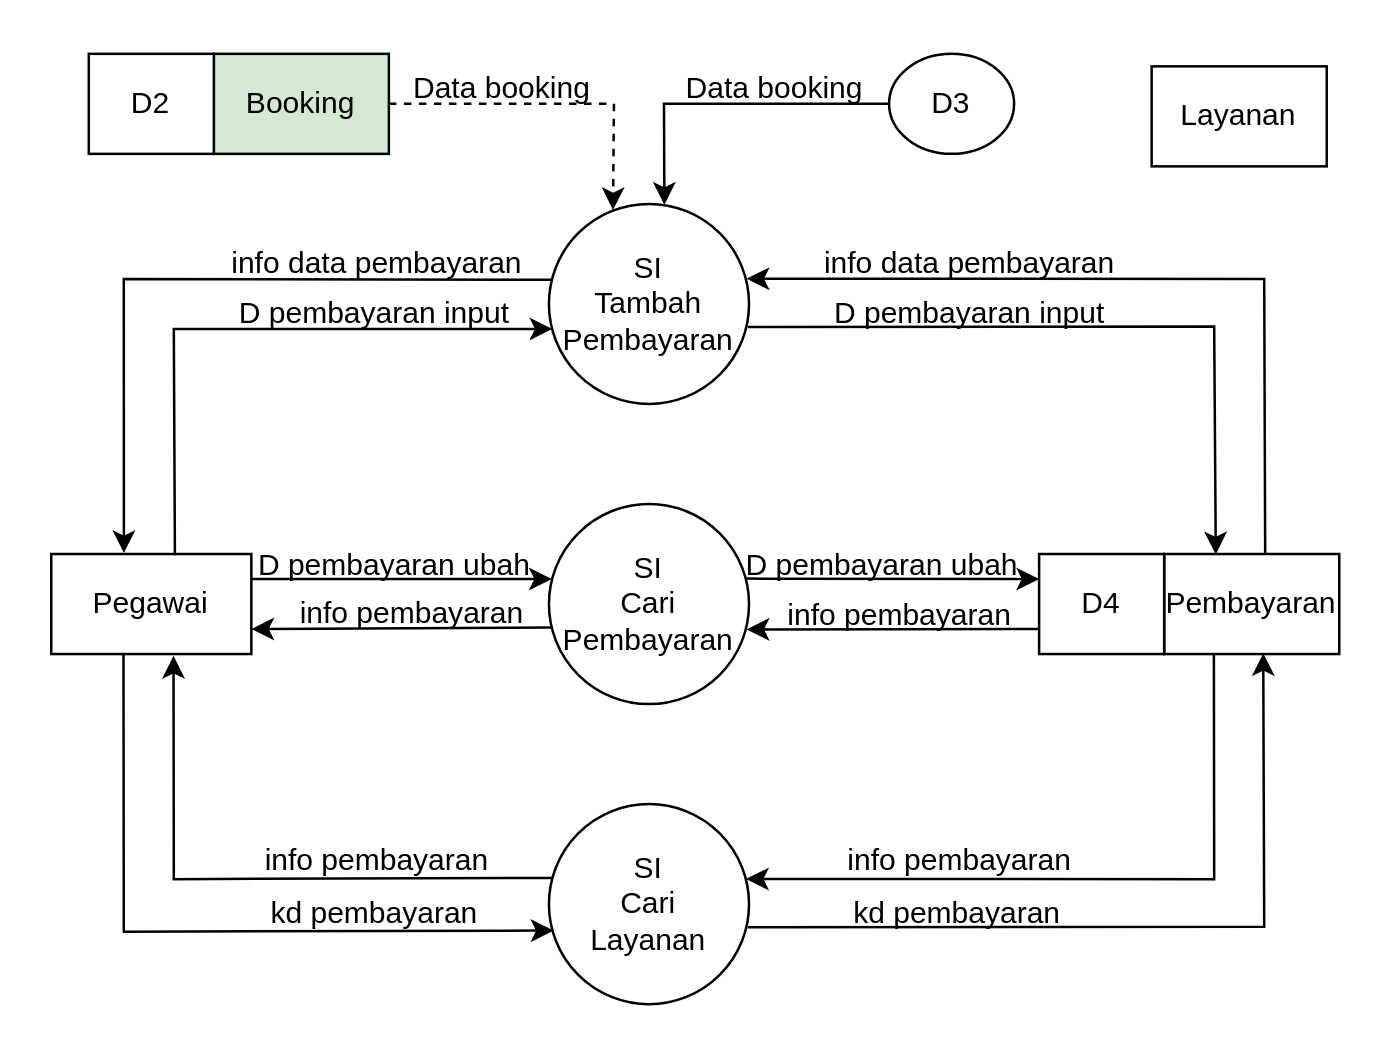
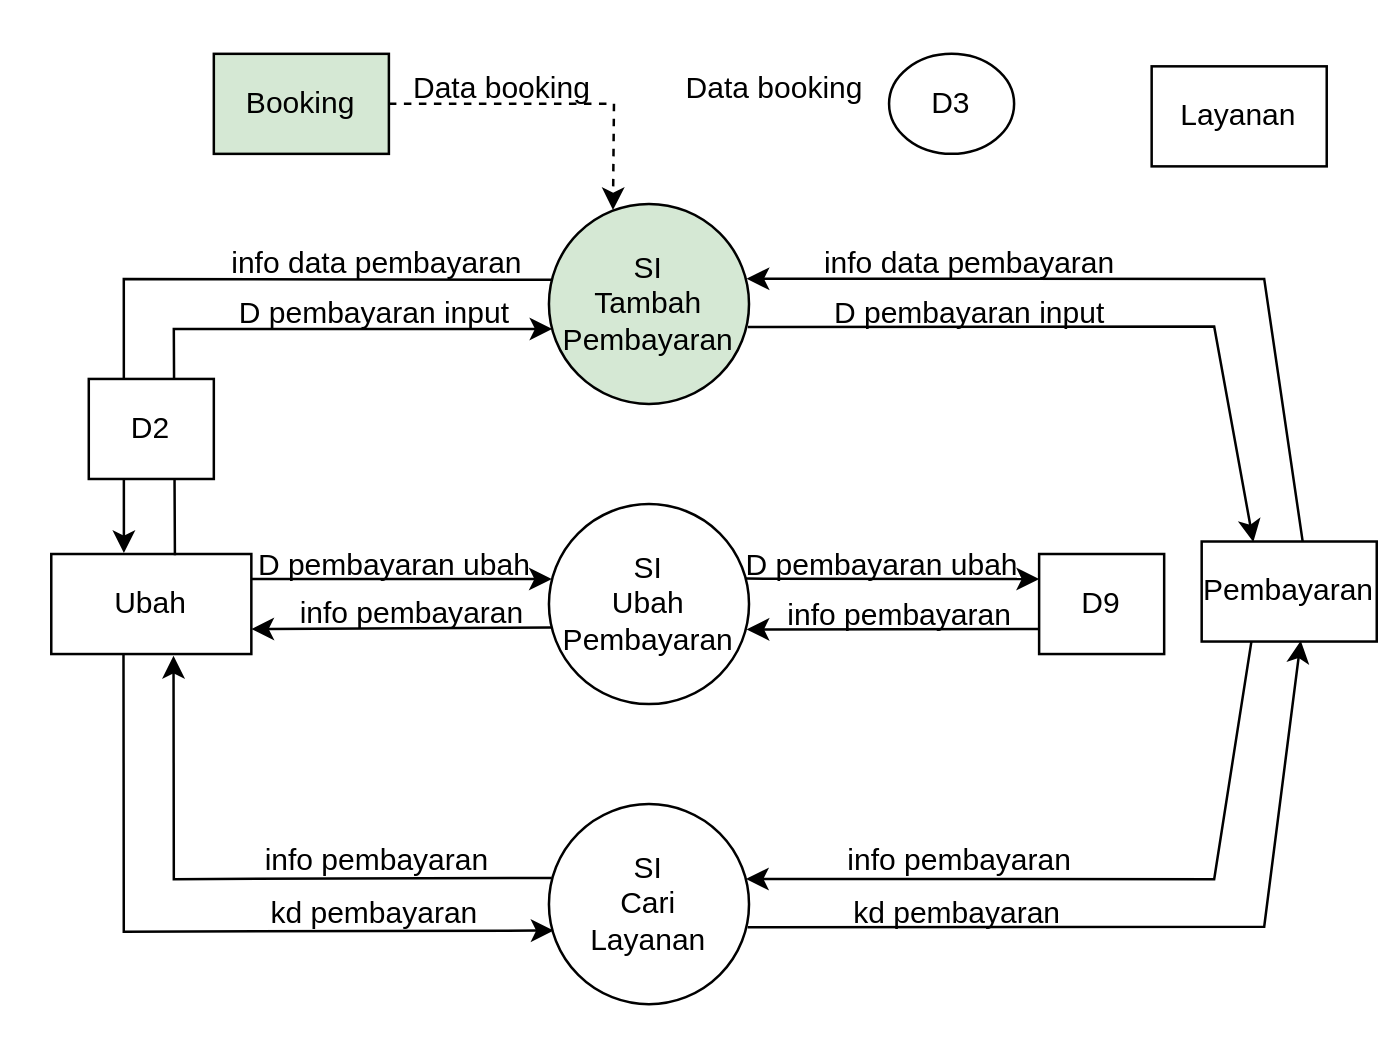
node "D2": moved (151, 104) -> (151, 429)
edge "D3" -> "SI Tambah Pembayaran": removed
node "SI Tambah Pembayaran": fillcolor #ffffff -> #d5e8d4
node "Pegawai": label "Pegawai" -> "Ubah"
node "SI Cari Pembayaran": label "SI Cari Pembayaran" -> "SI Ubah Pembayaran"
node "D4": label "D4" -> "D9"
node "Pembayaran": moved (1251, 604) -> (1289, 591)
